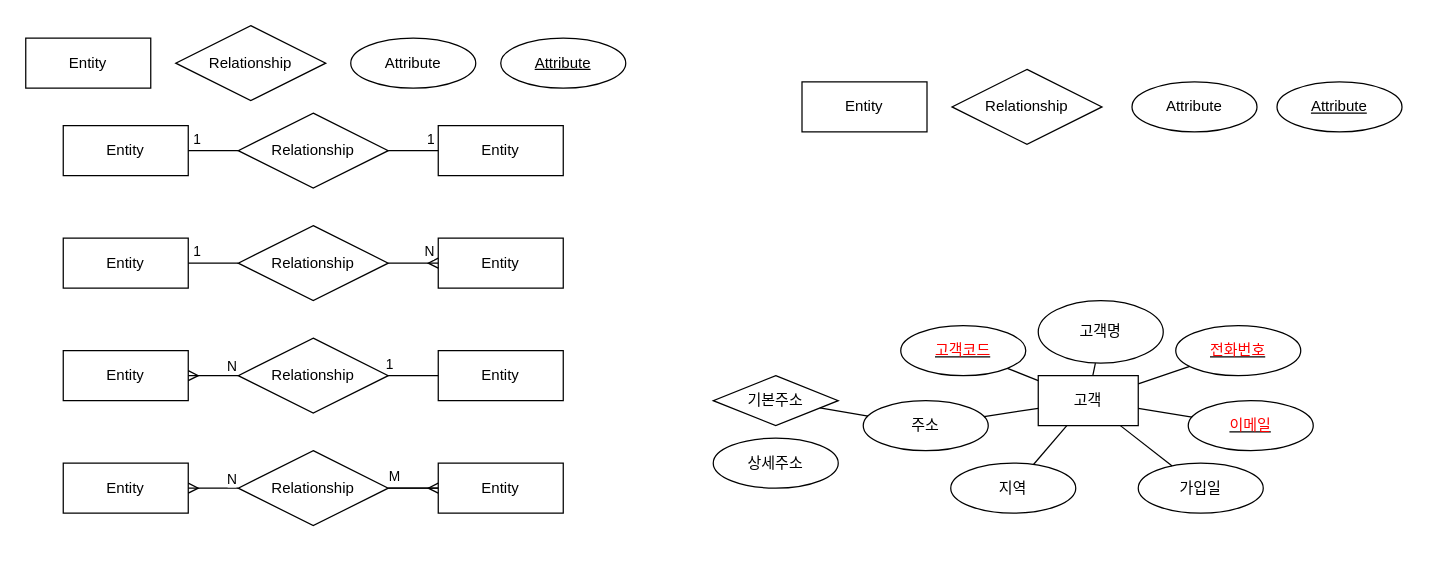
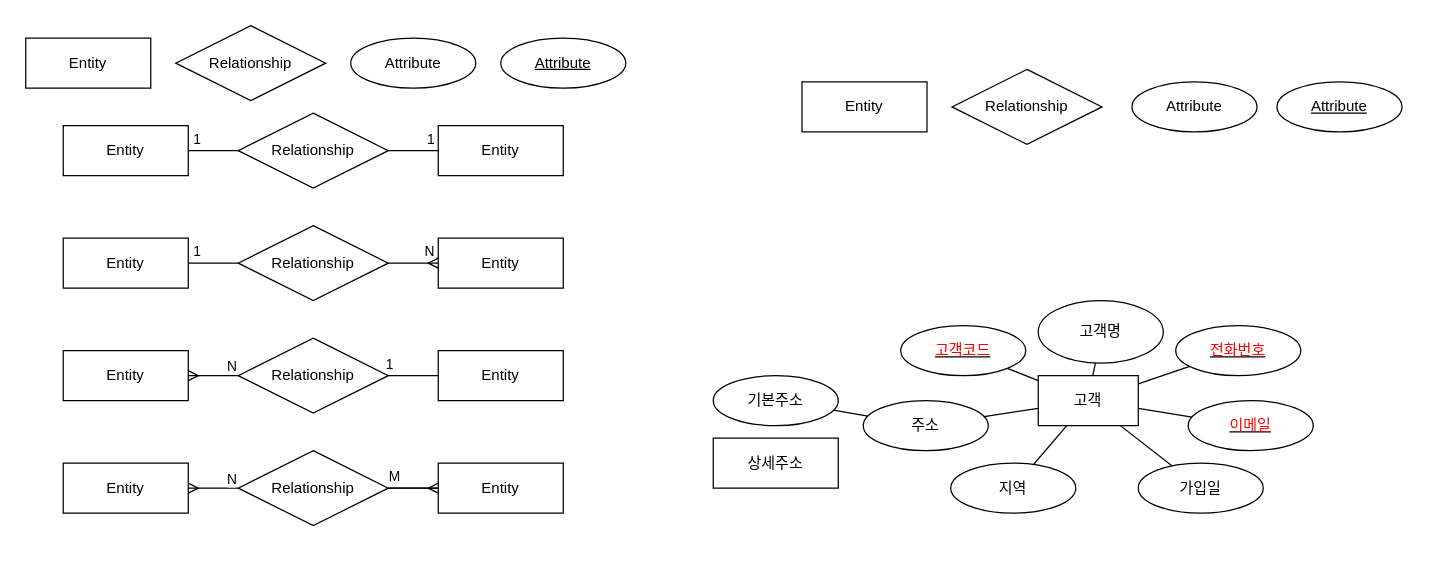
node "기본주소": shape diamond -> ellipse
node "상세주소": shape ellipse -> rectangle
